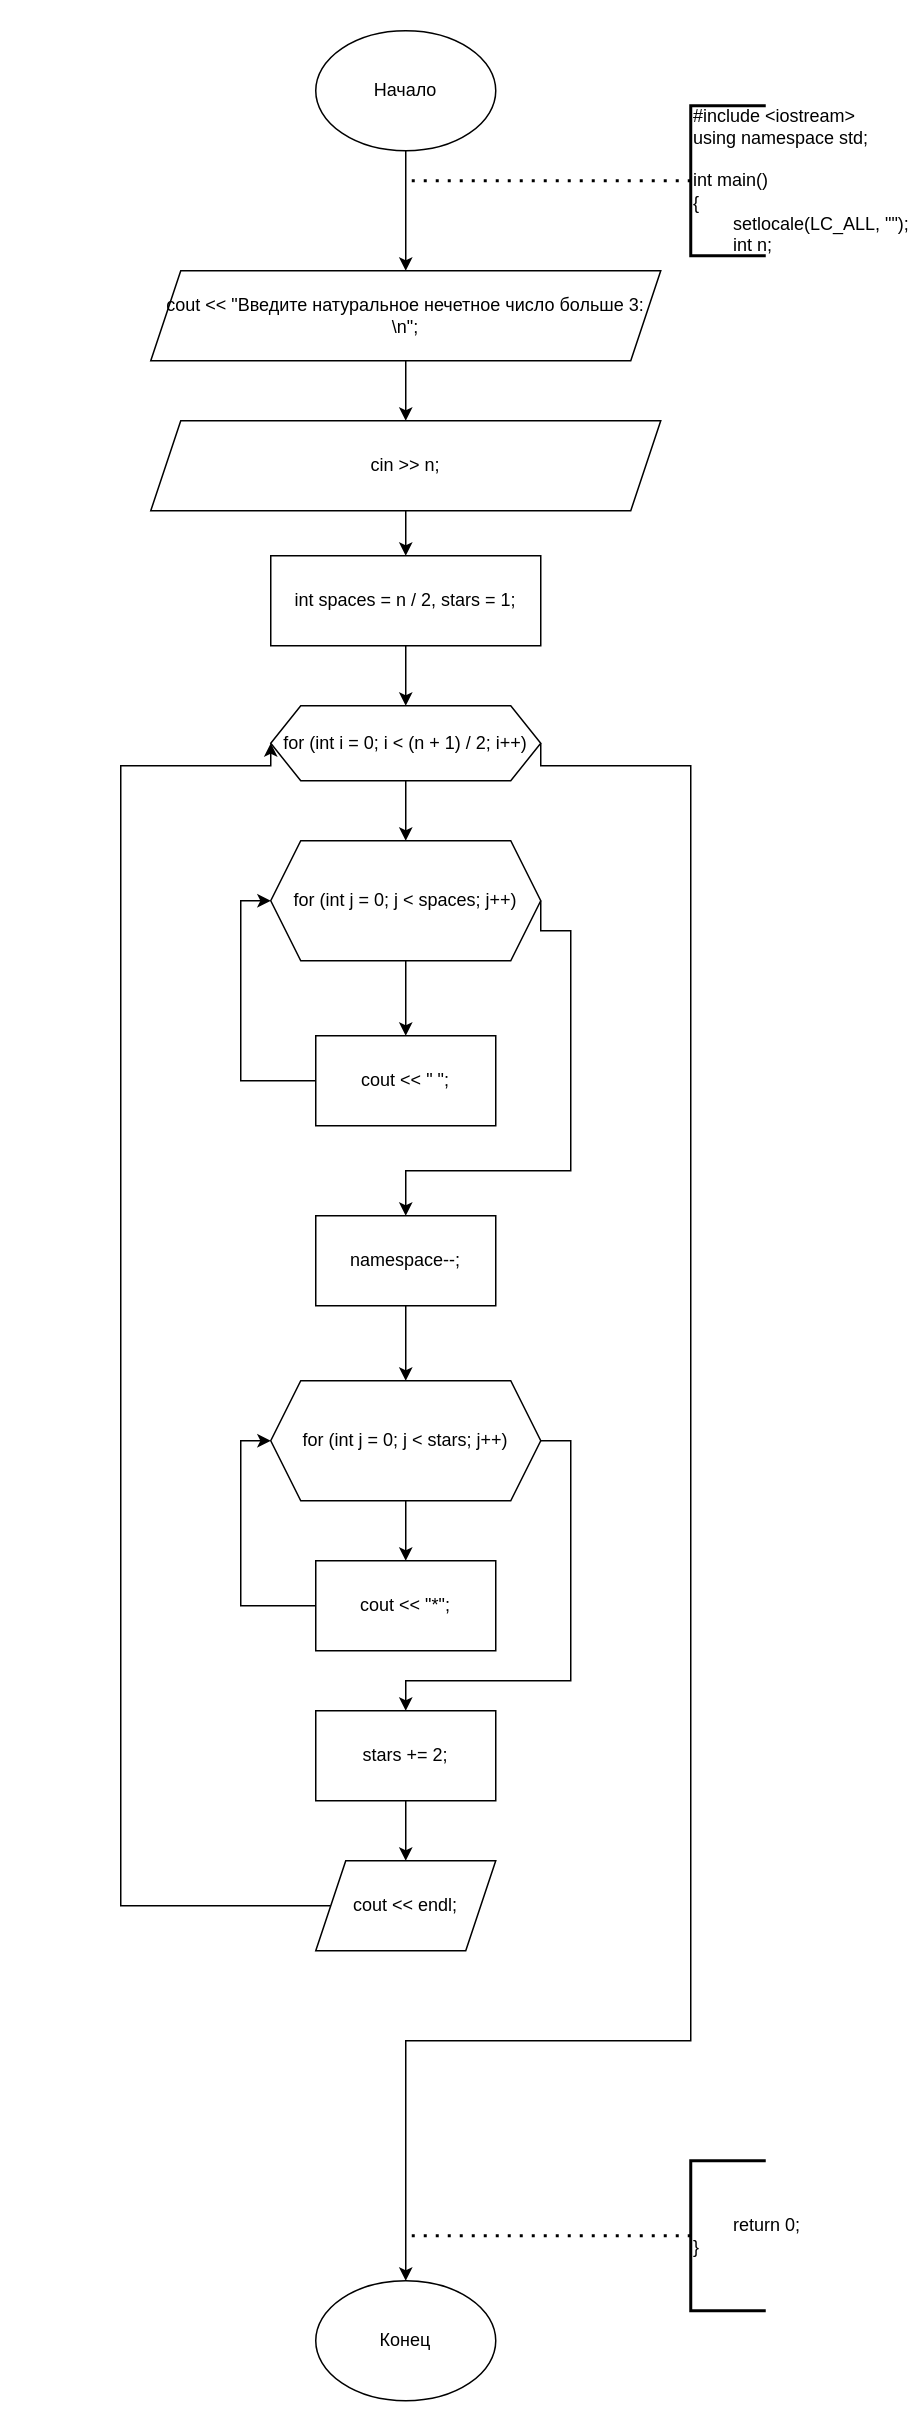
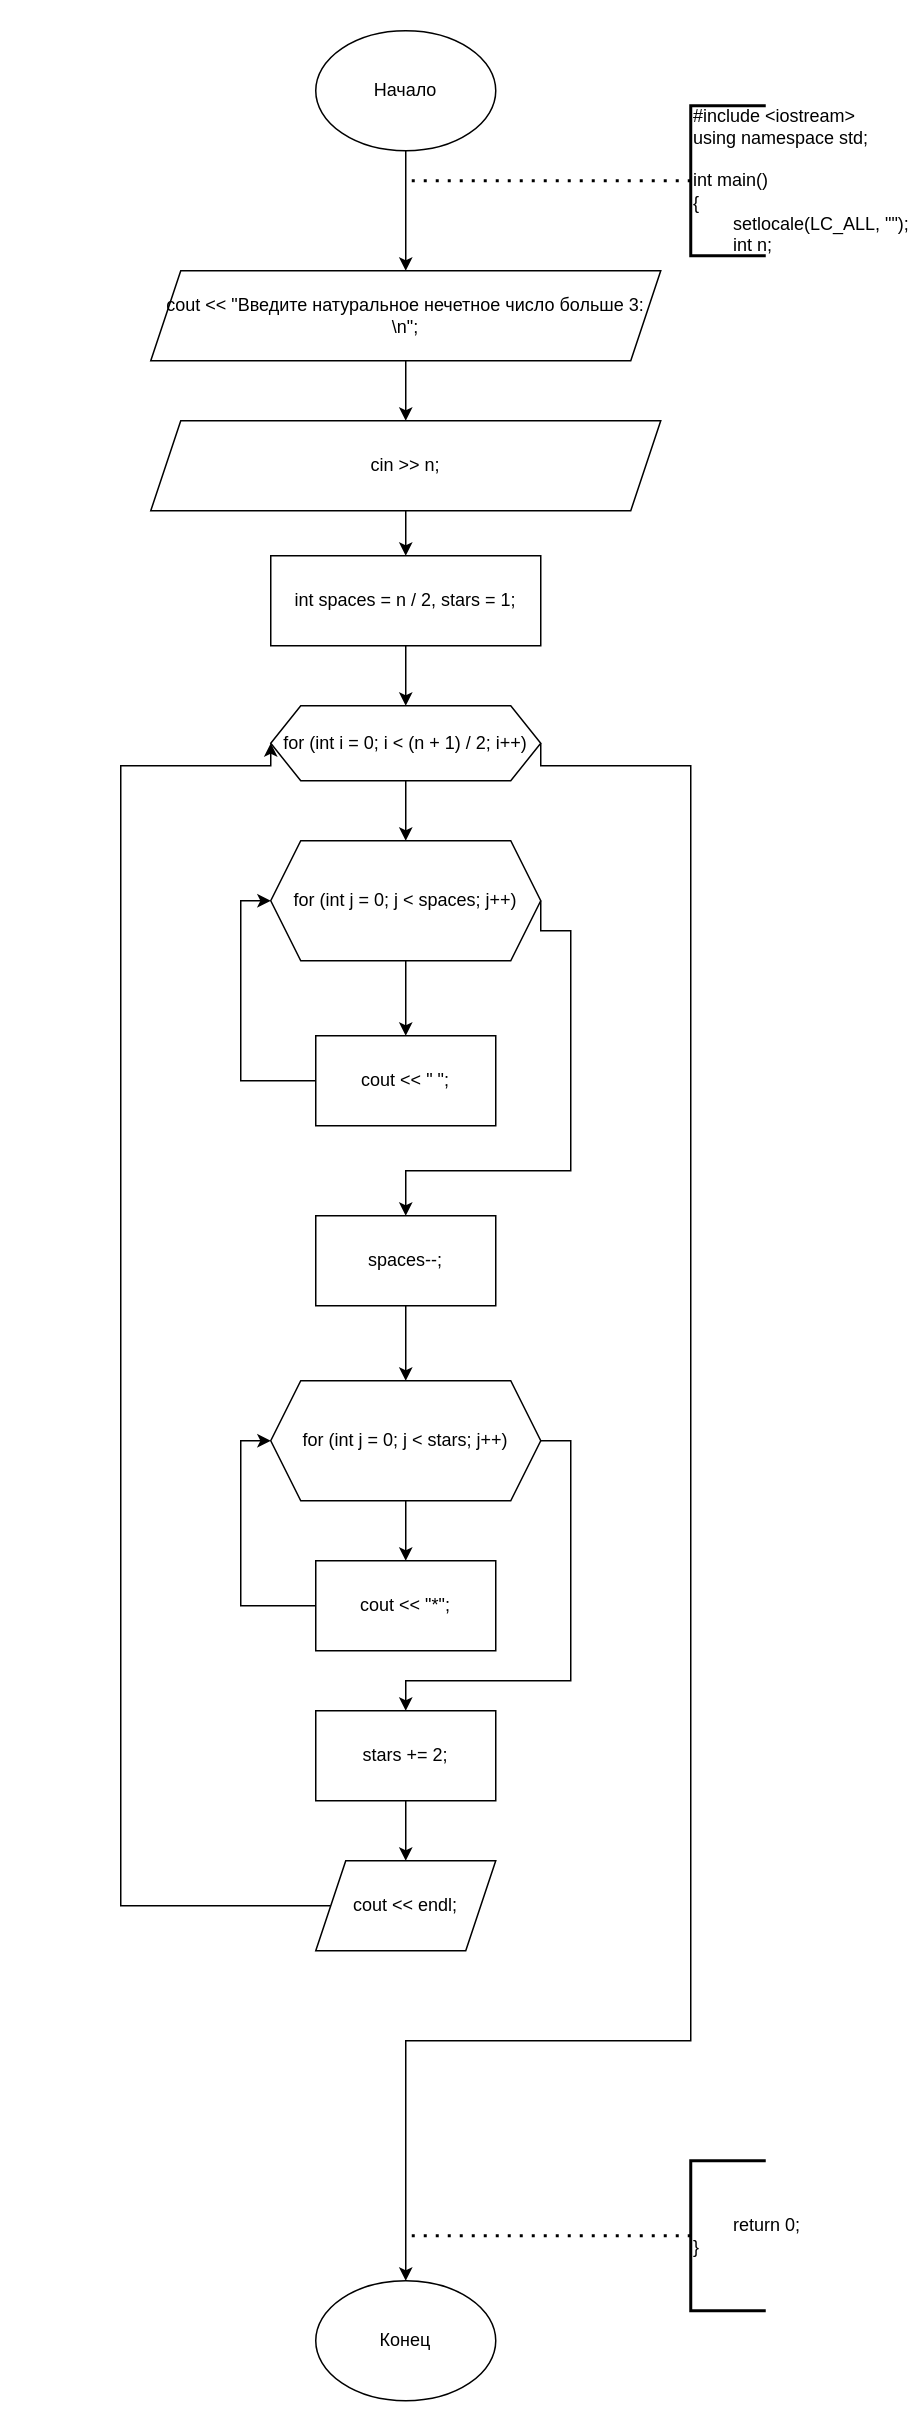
node "namespace--;": label "namespace--;" -> "spaces--;"
